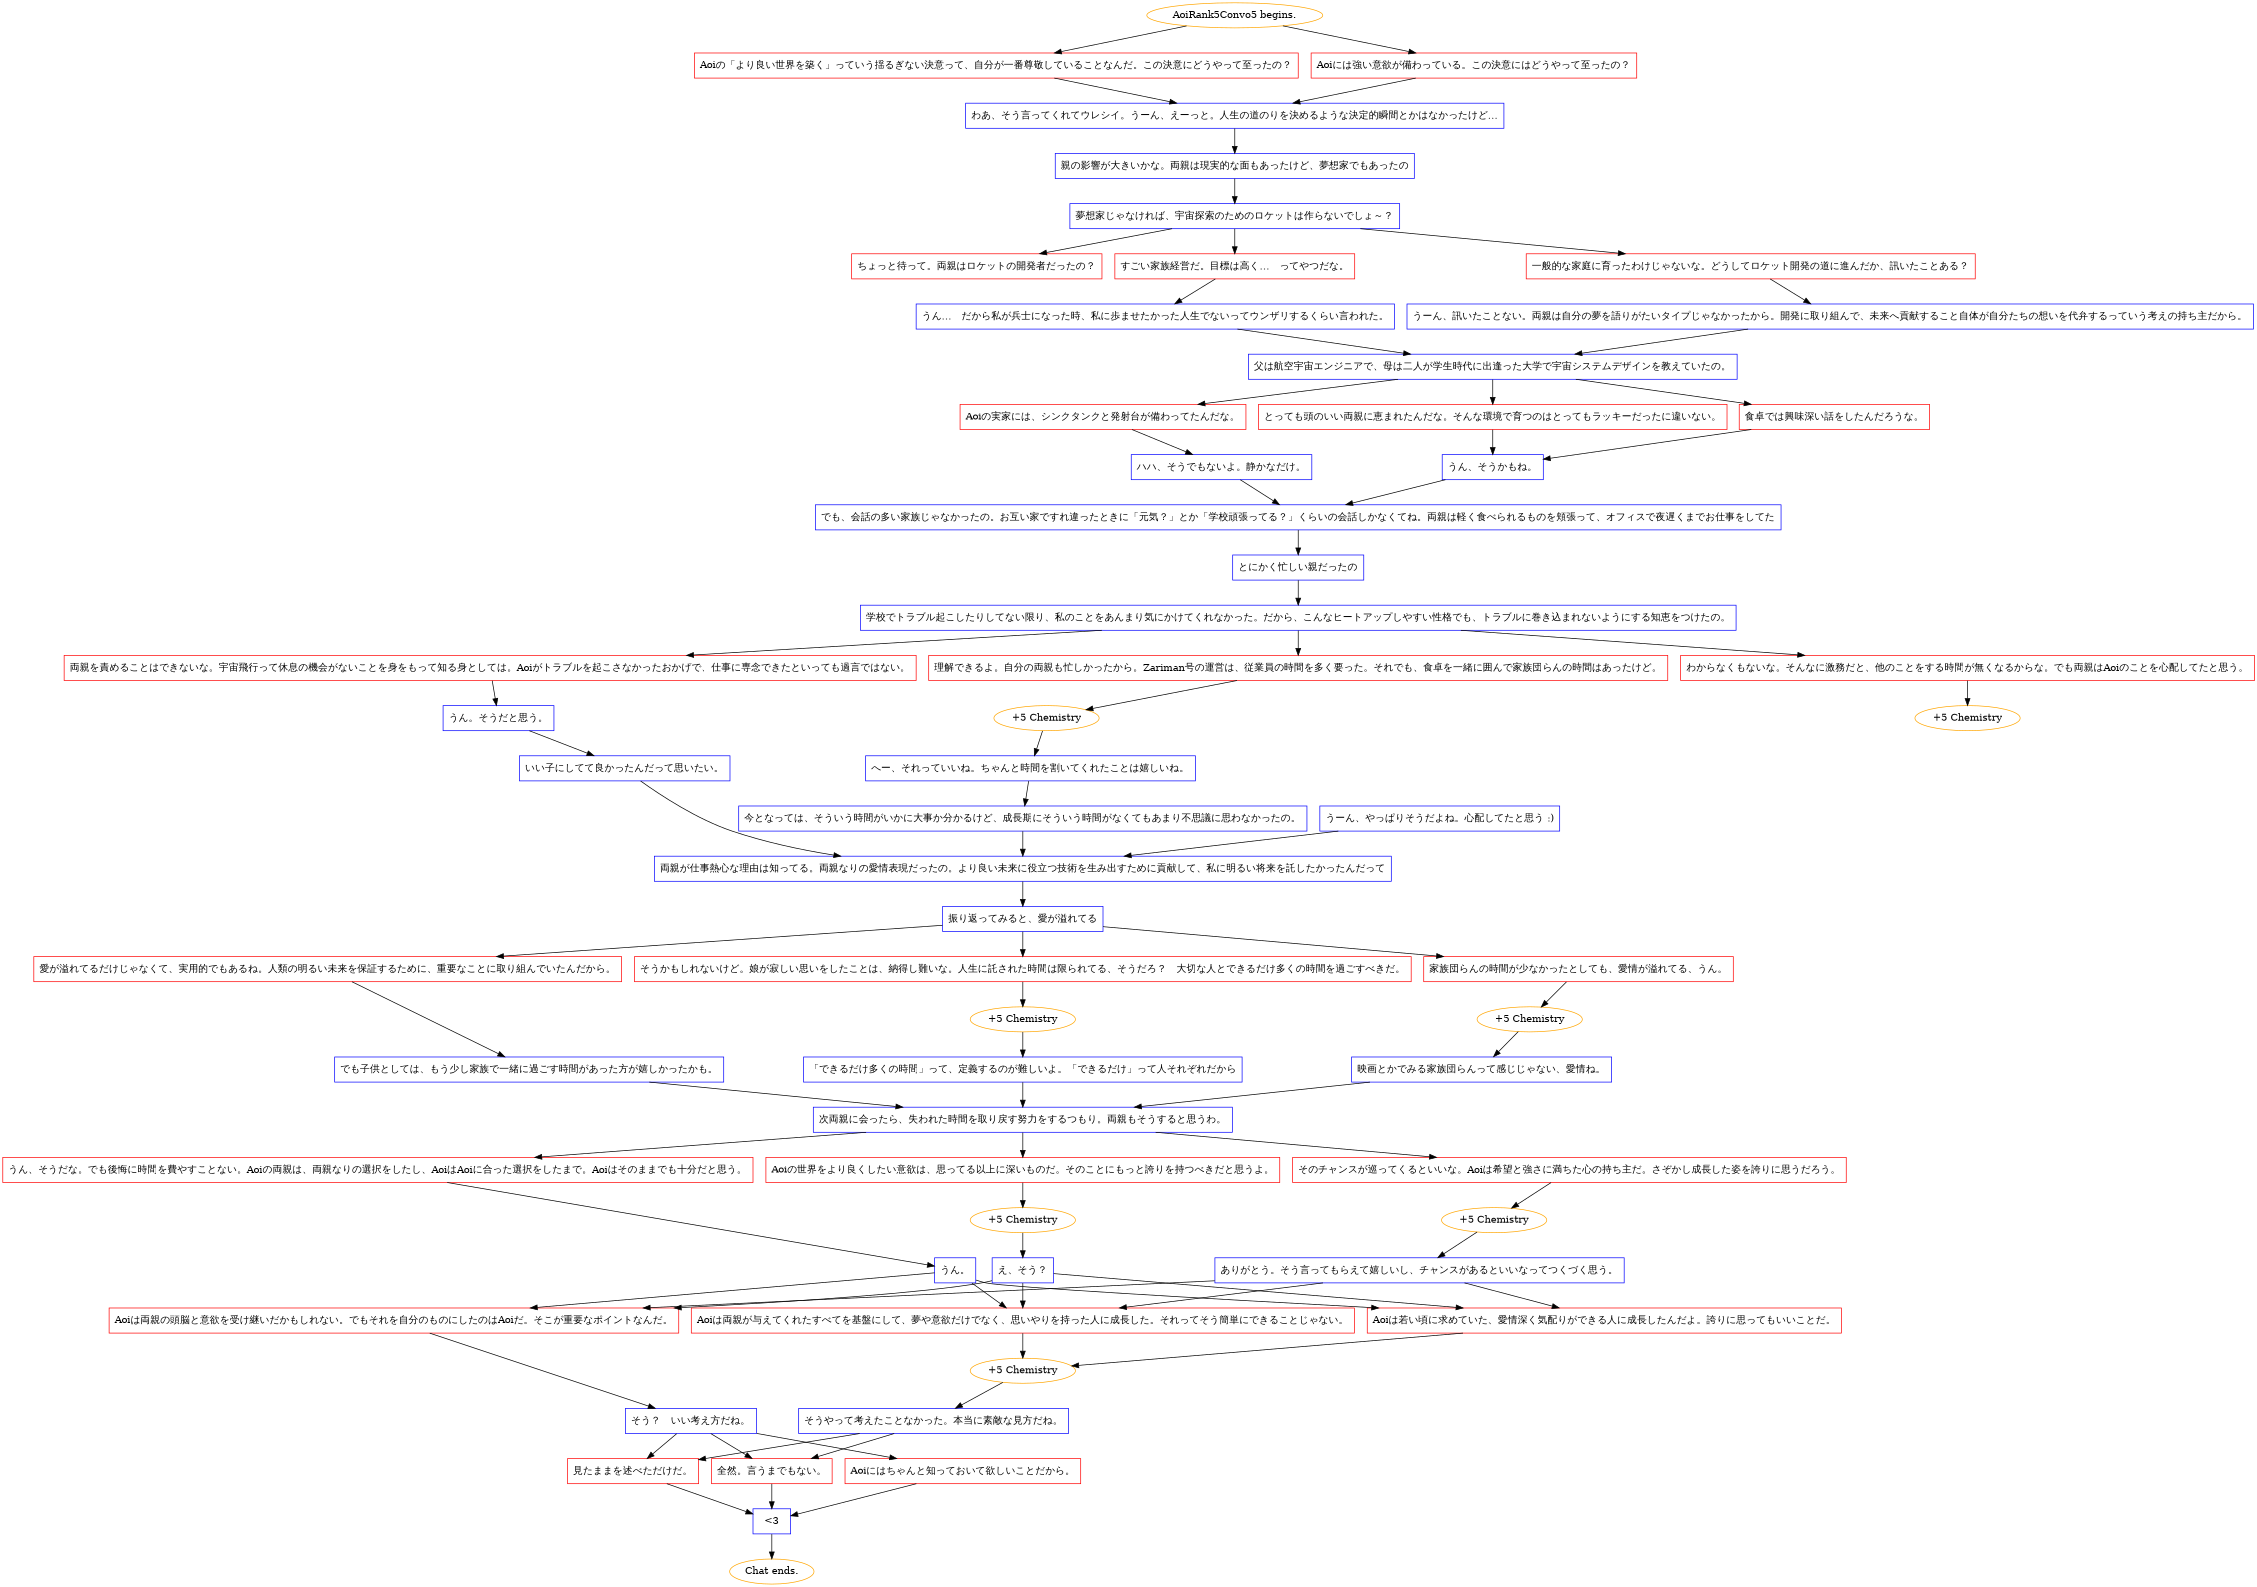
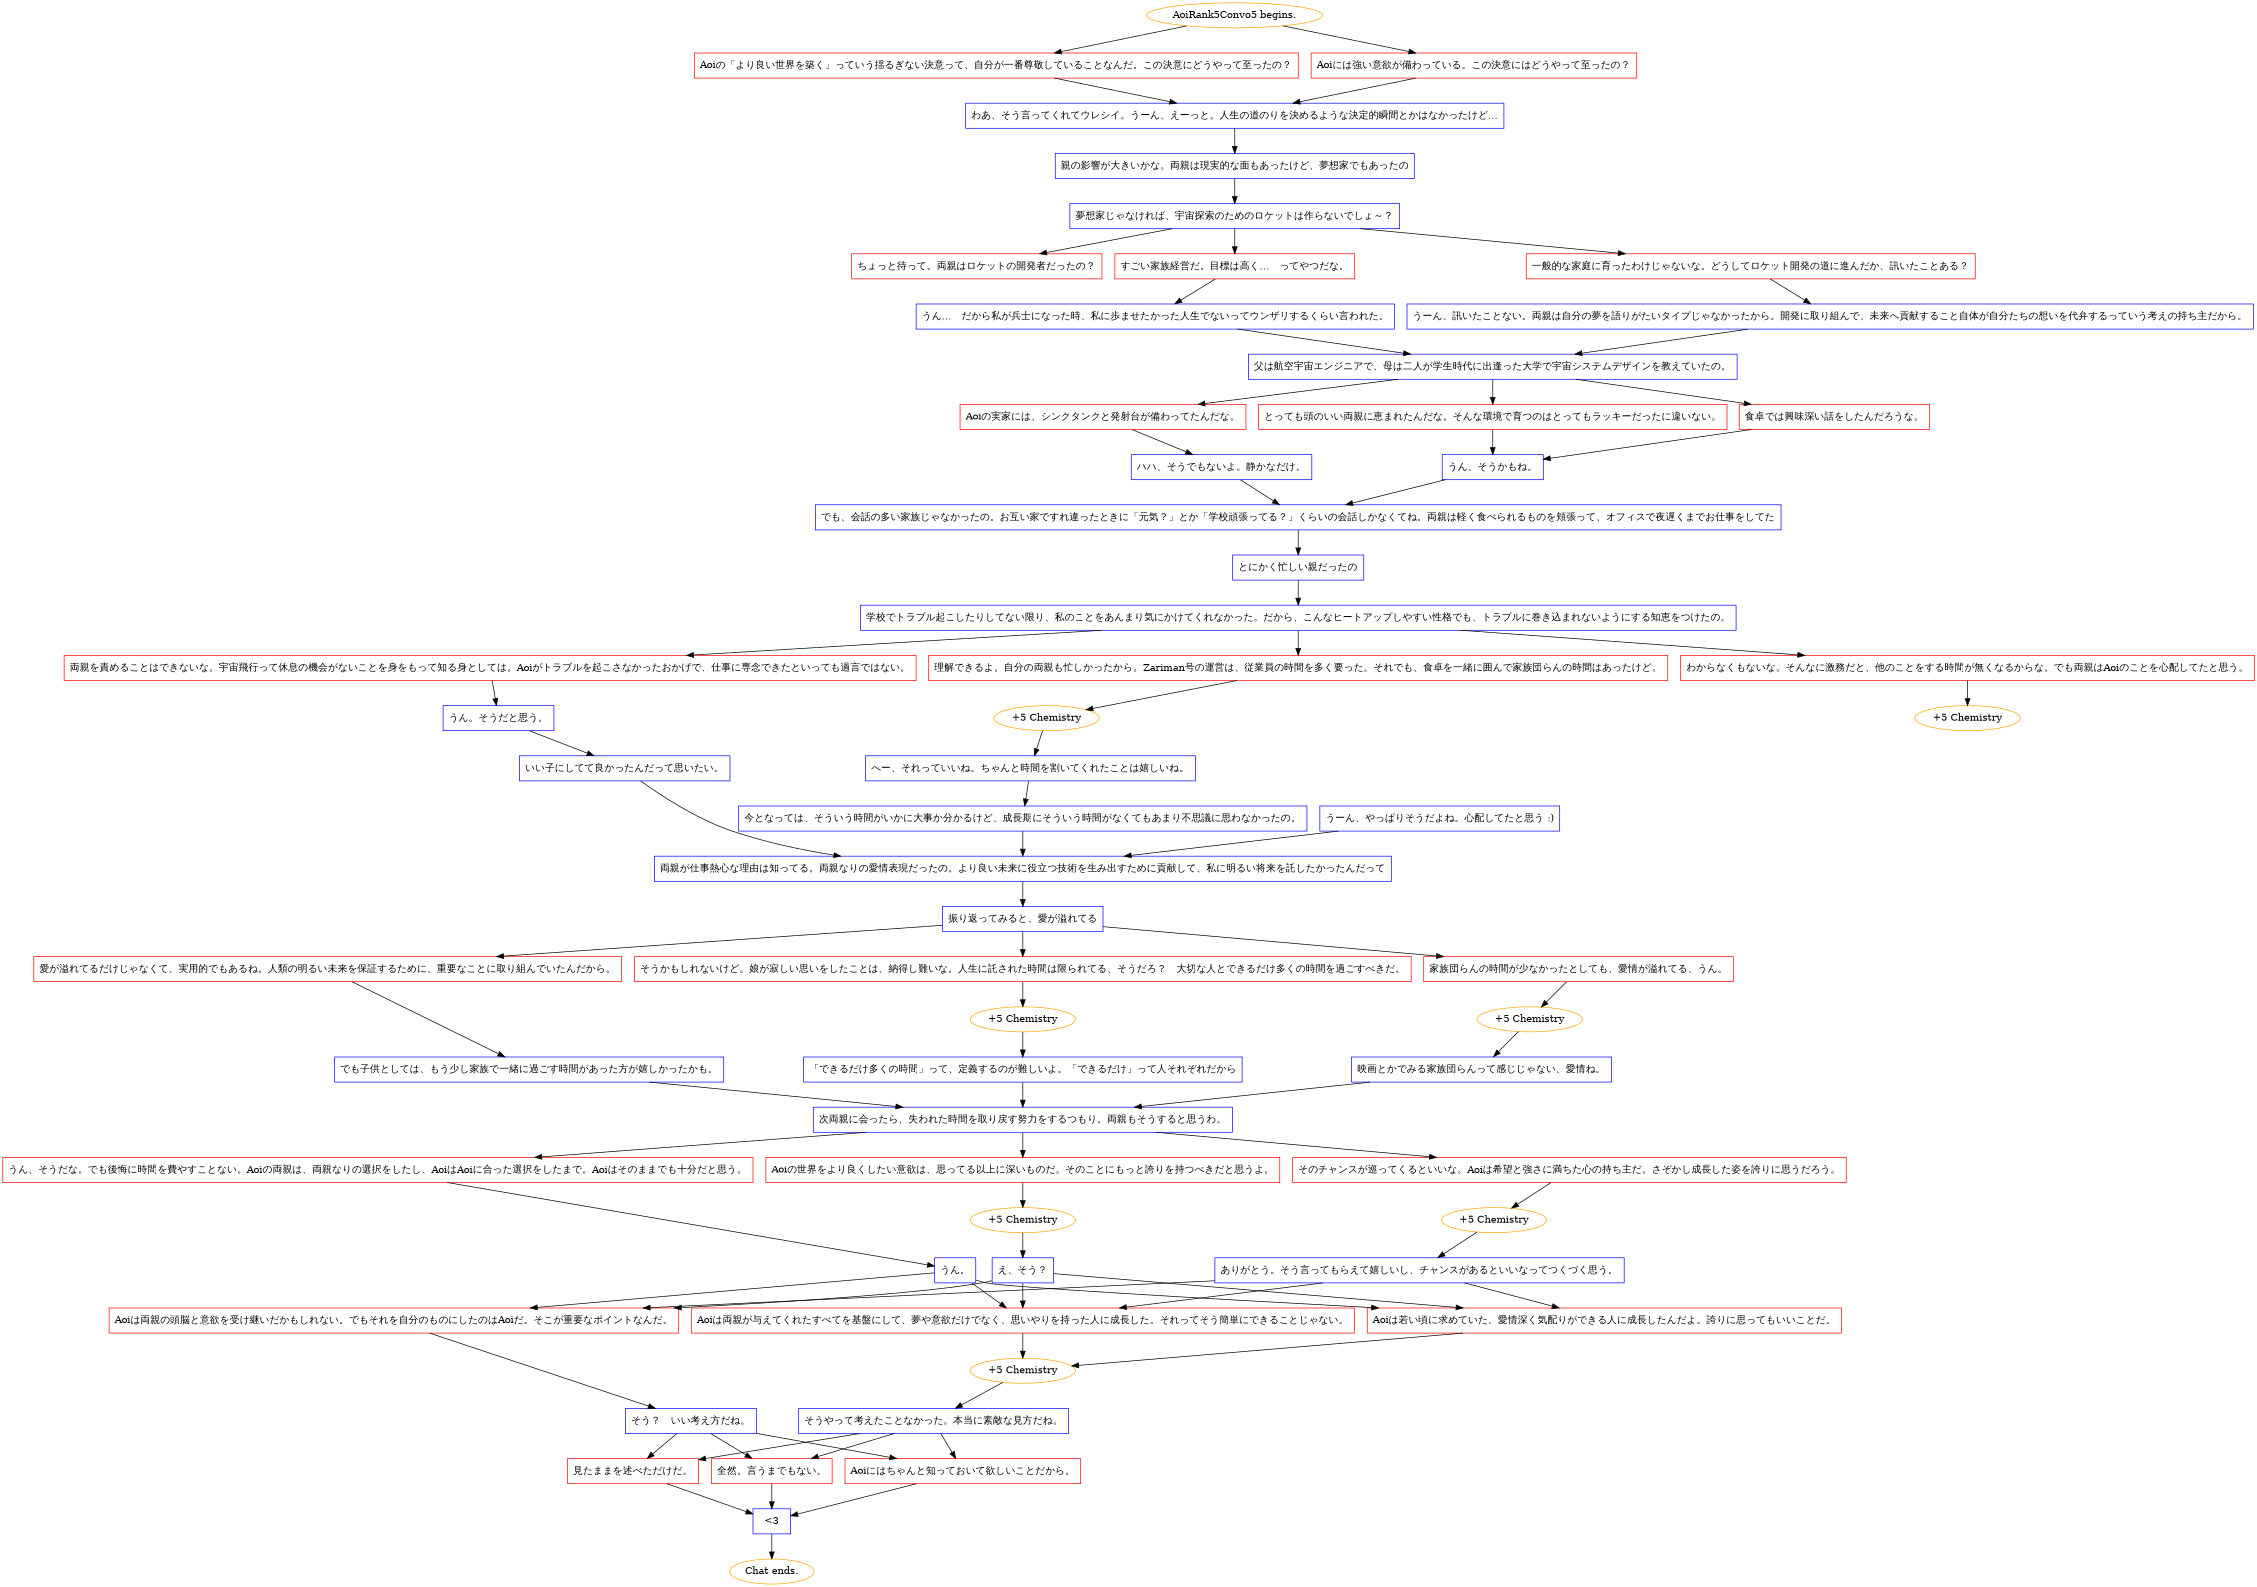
edge "そうやって考えたことなかった。本当に素敵な見方だね。" -> "Aoiにはちゃんと知っておいて欲しいことだから。": added
